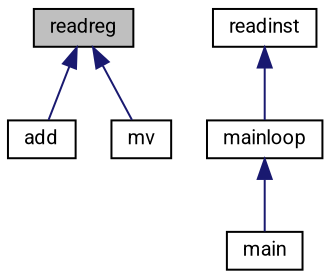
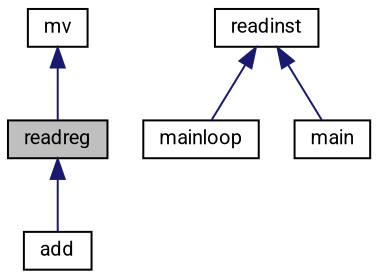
edge "mv" -> "readreg": reversed
edge "main" -> "mainloop": now "main" -> "readinst"
